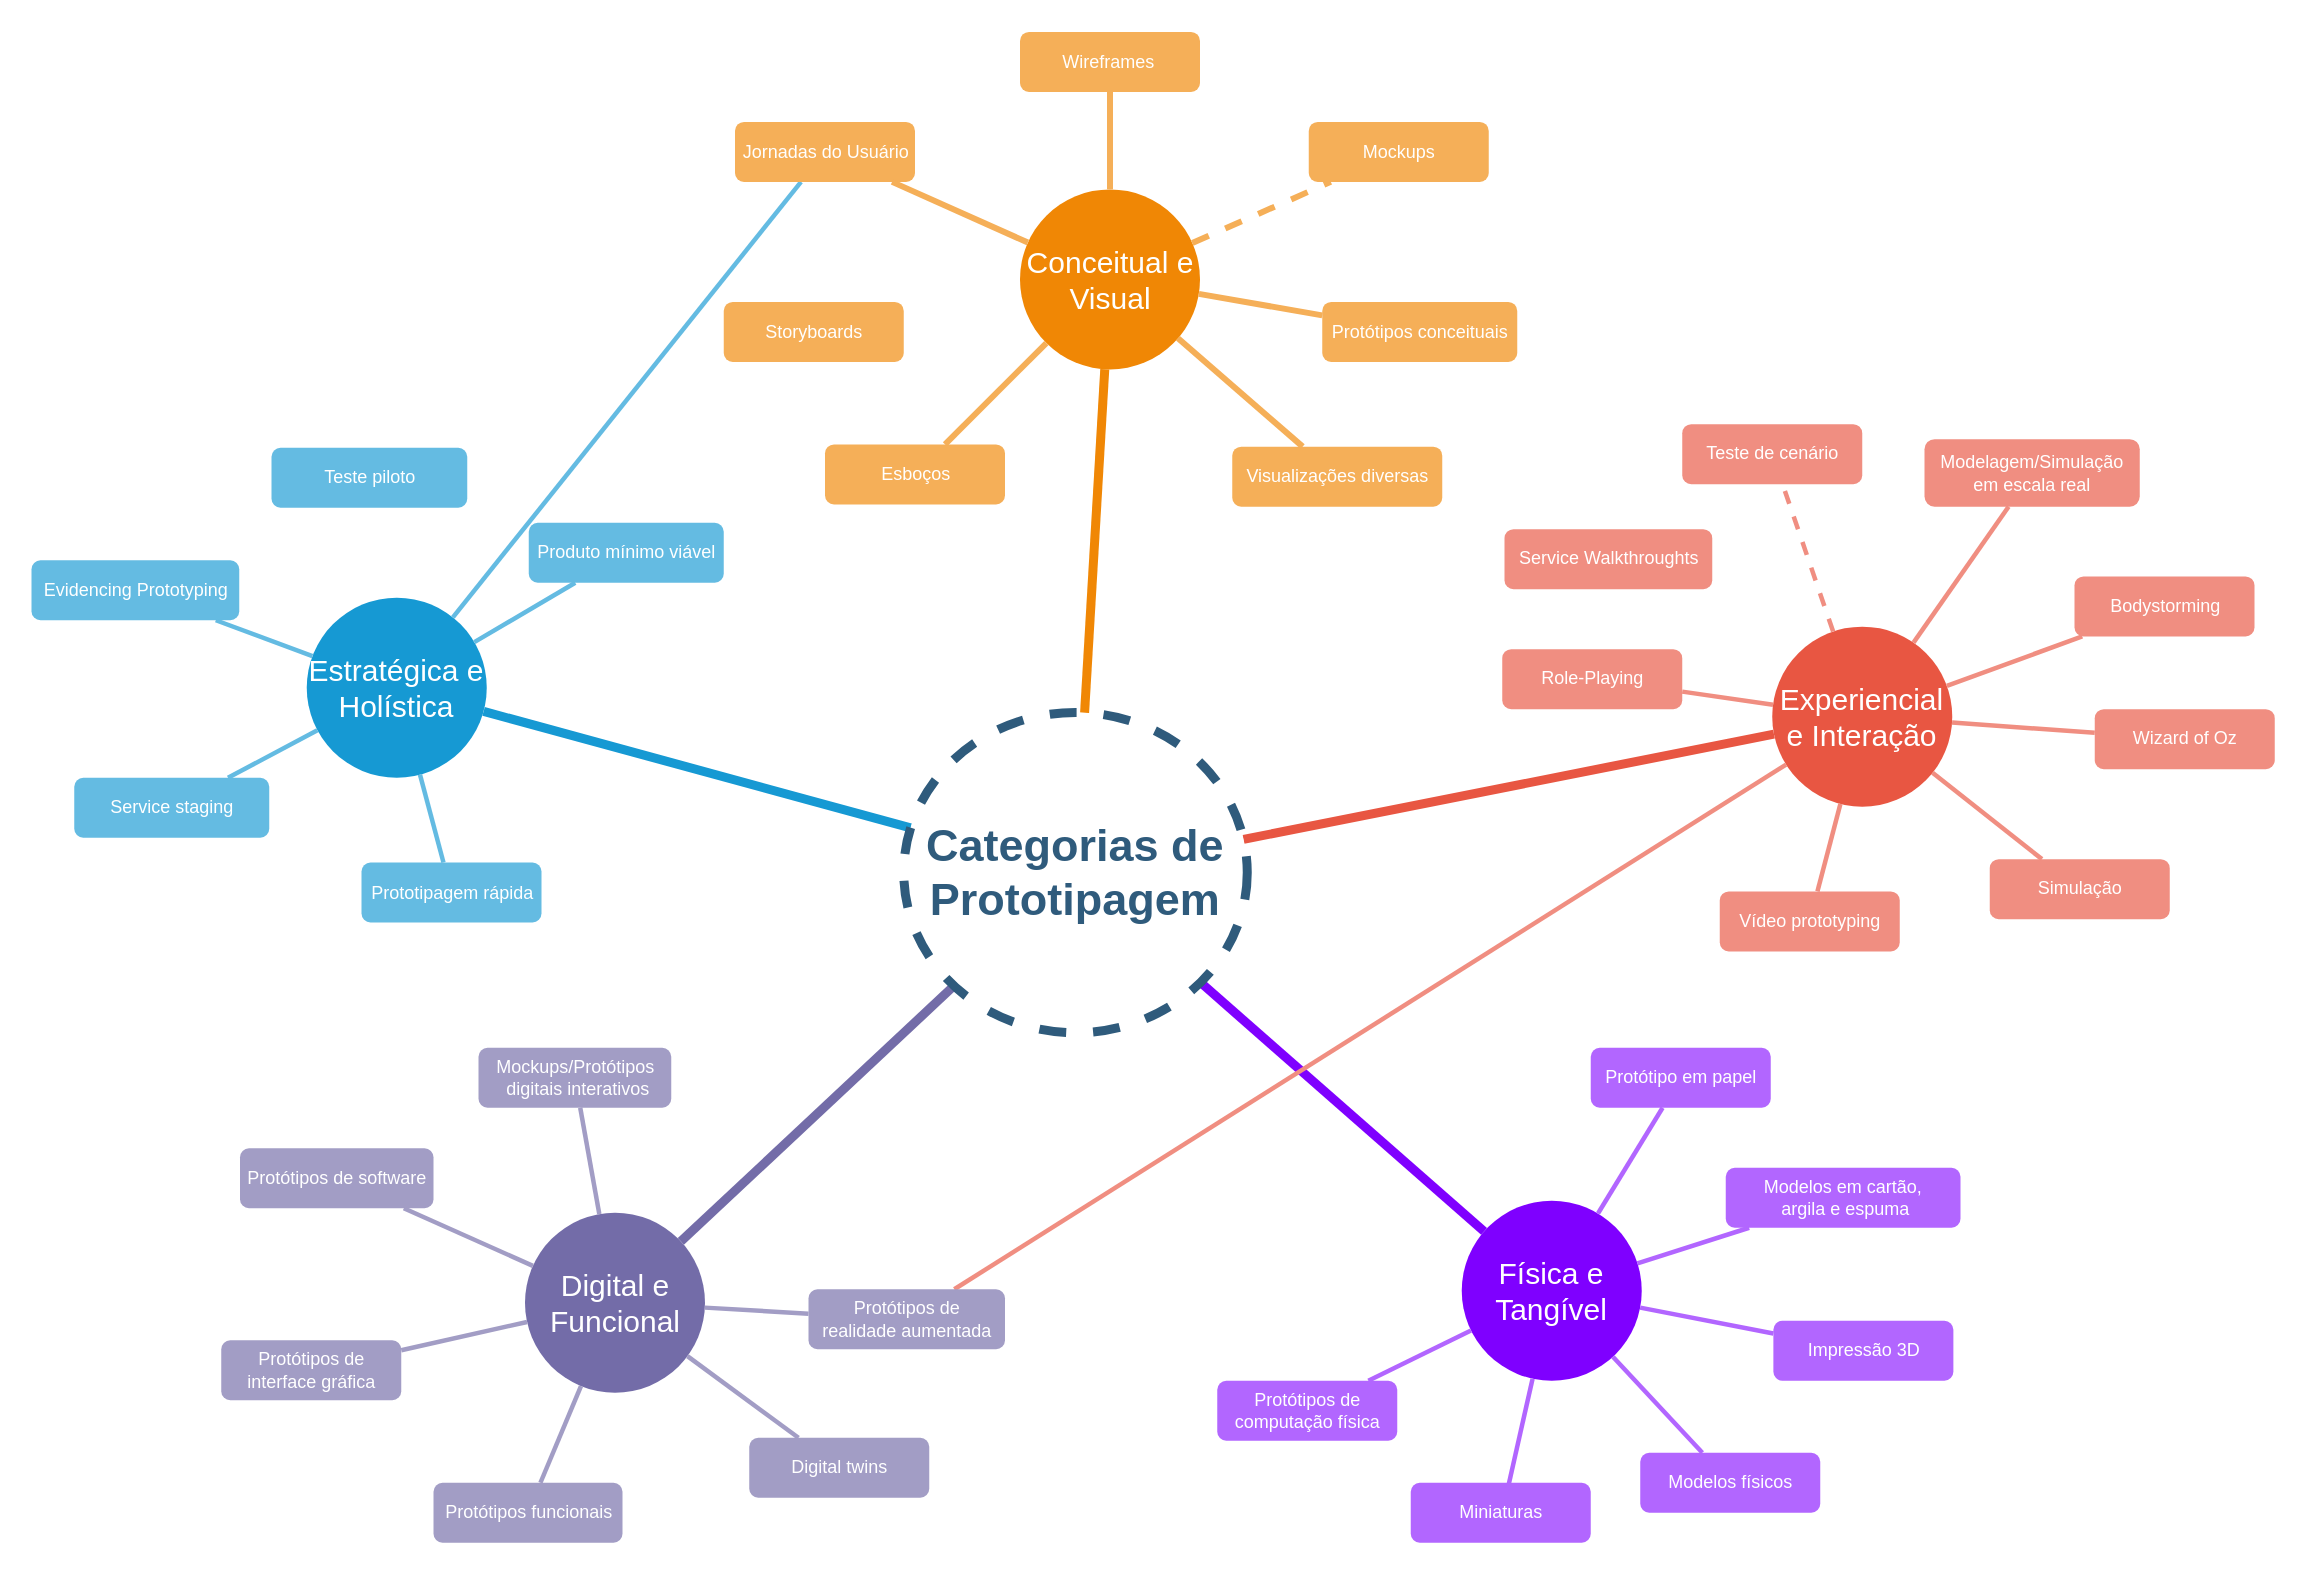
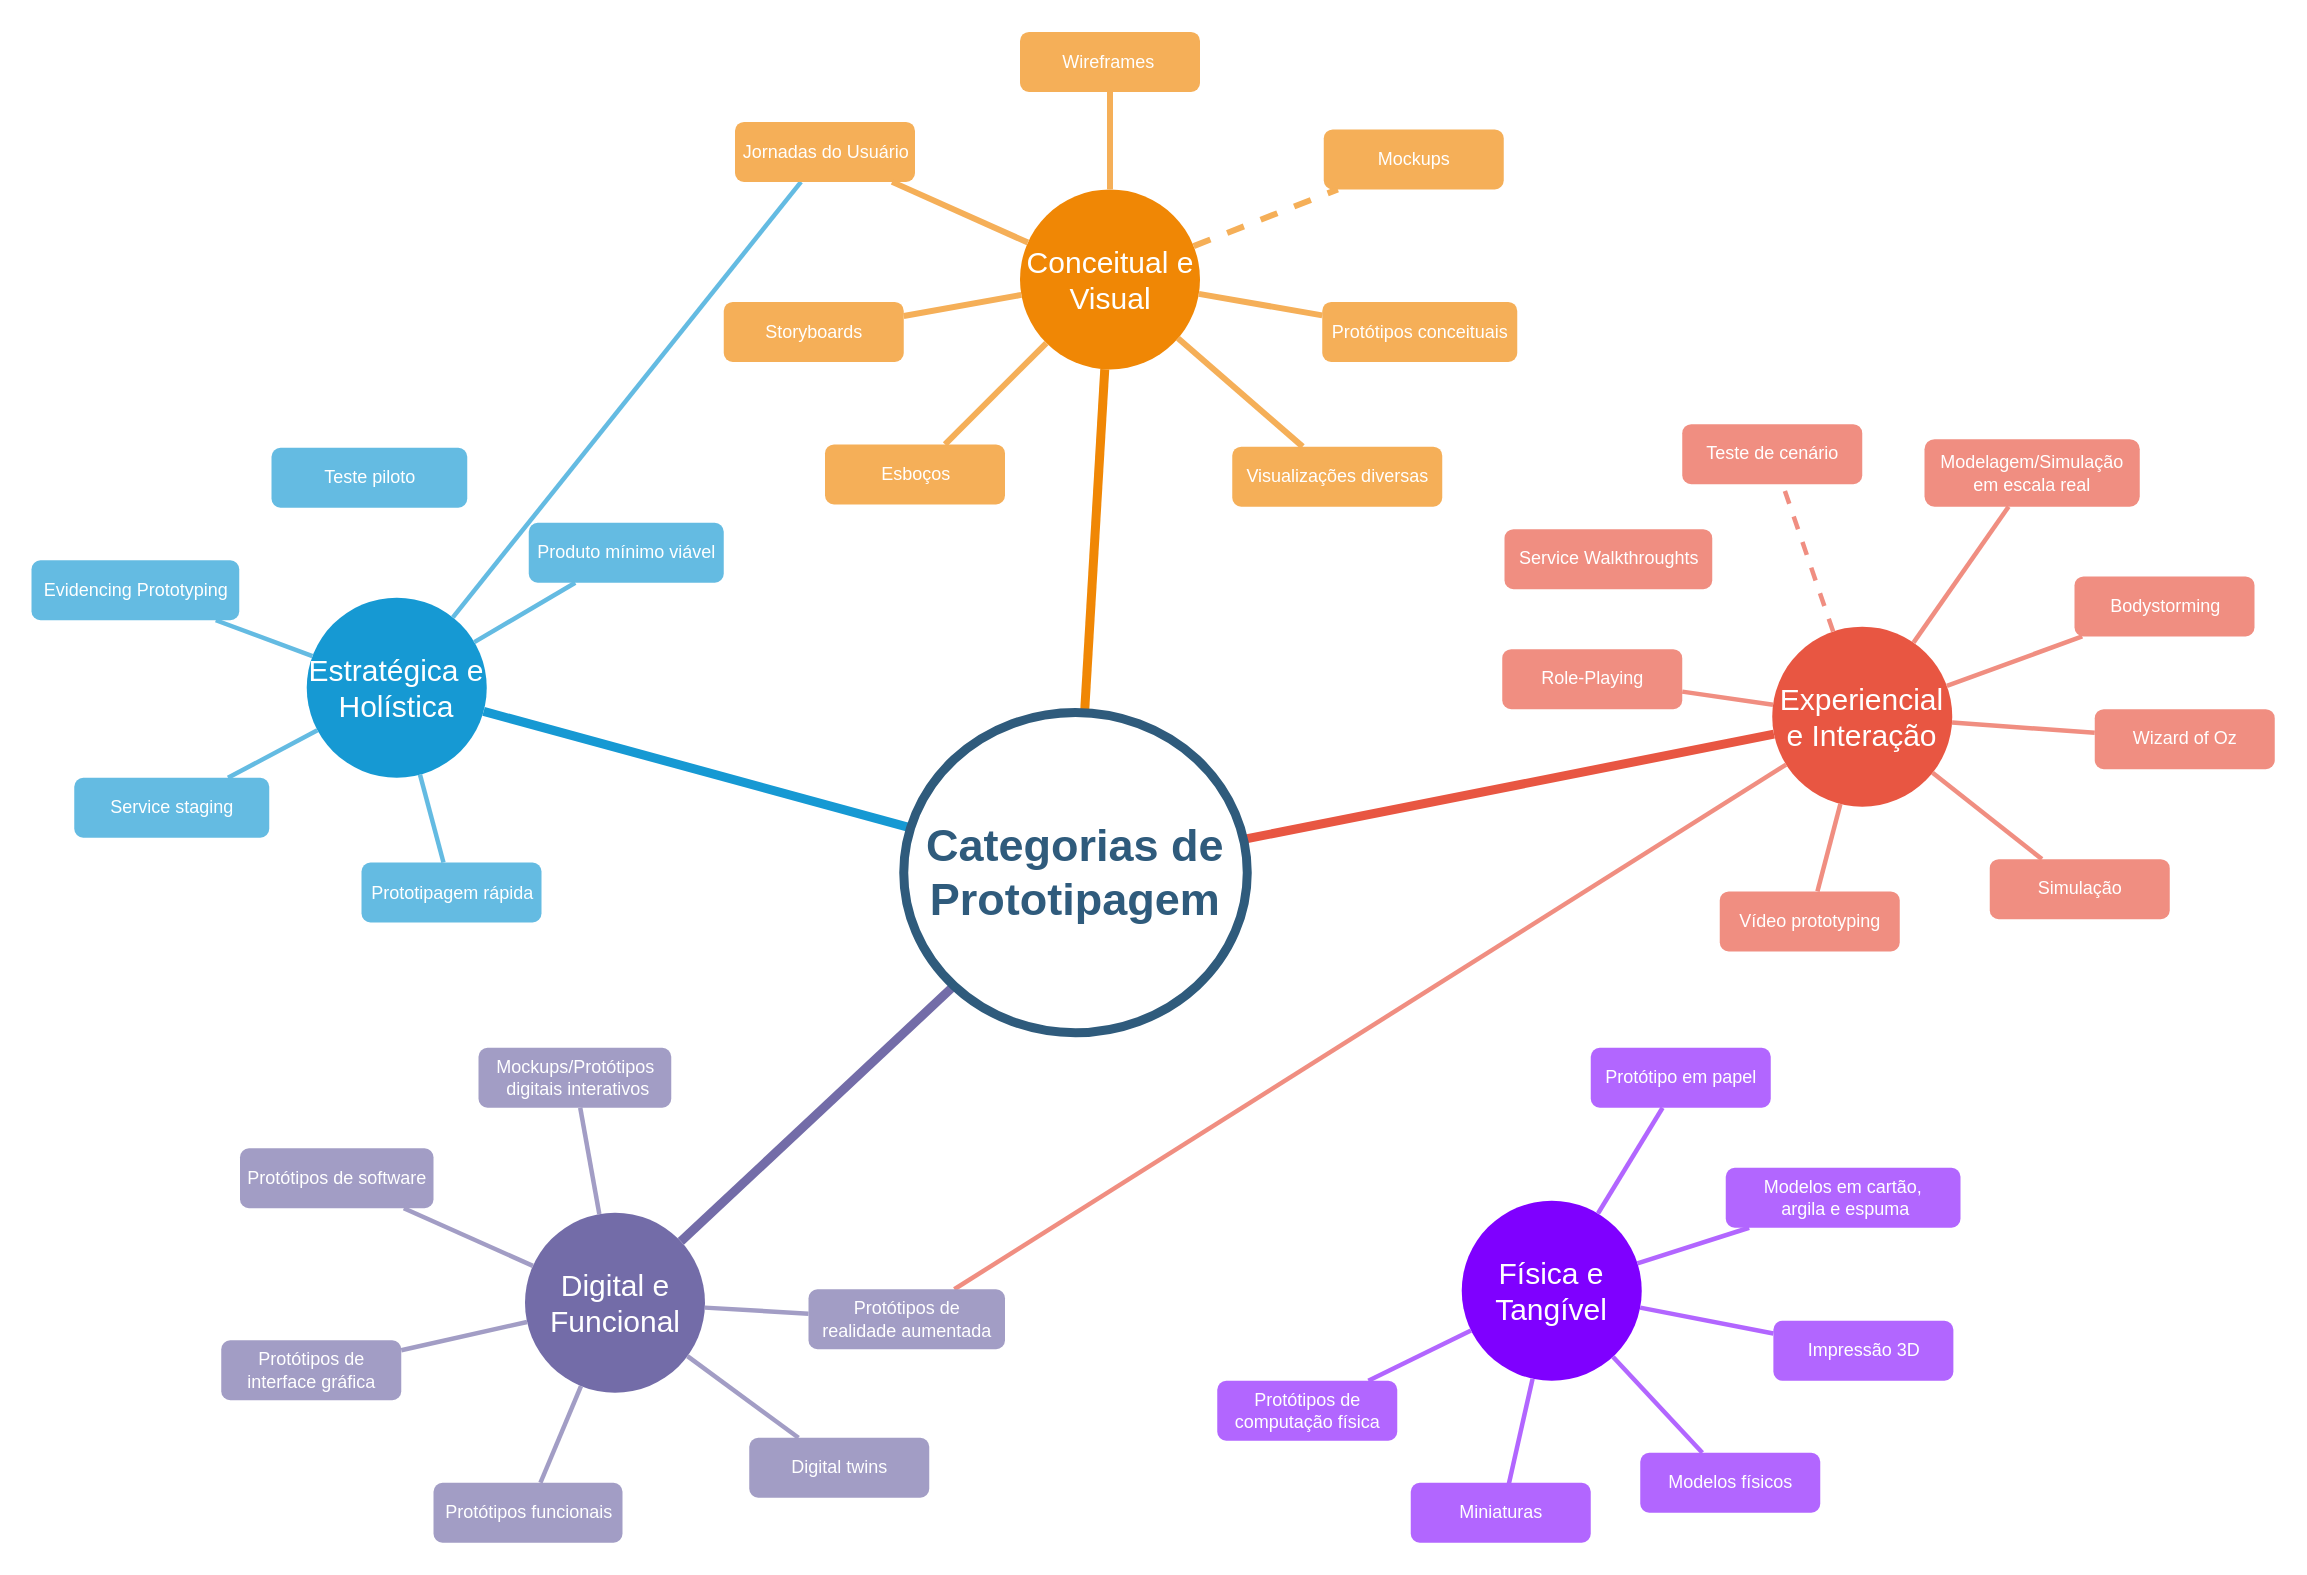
node "Mockups": moved (1399, 152) -> (1414, 159)
edge "Conceitual e Visual" -- "Storyboards": added
node "Categorias de Prototipagem": style dashed -> solid
edge "Categorias de Prototipagem" -- "Física e Tangível": removed
